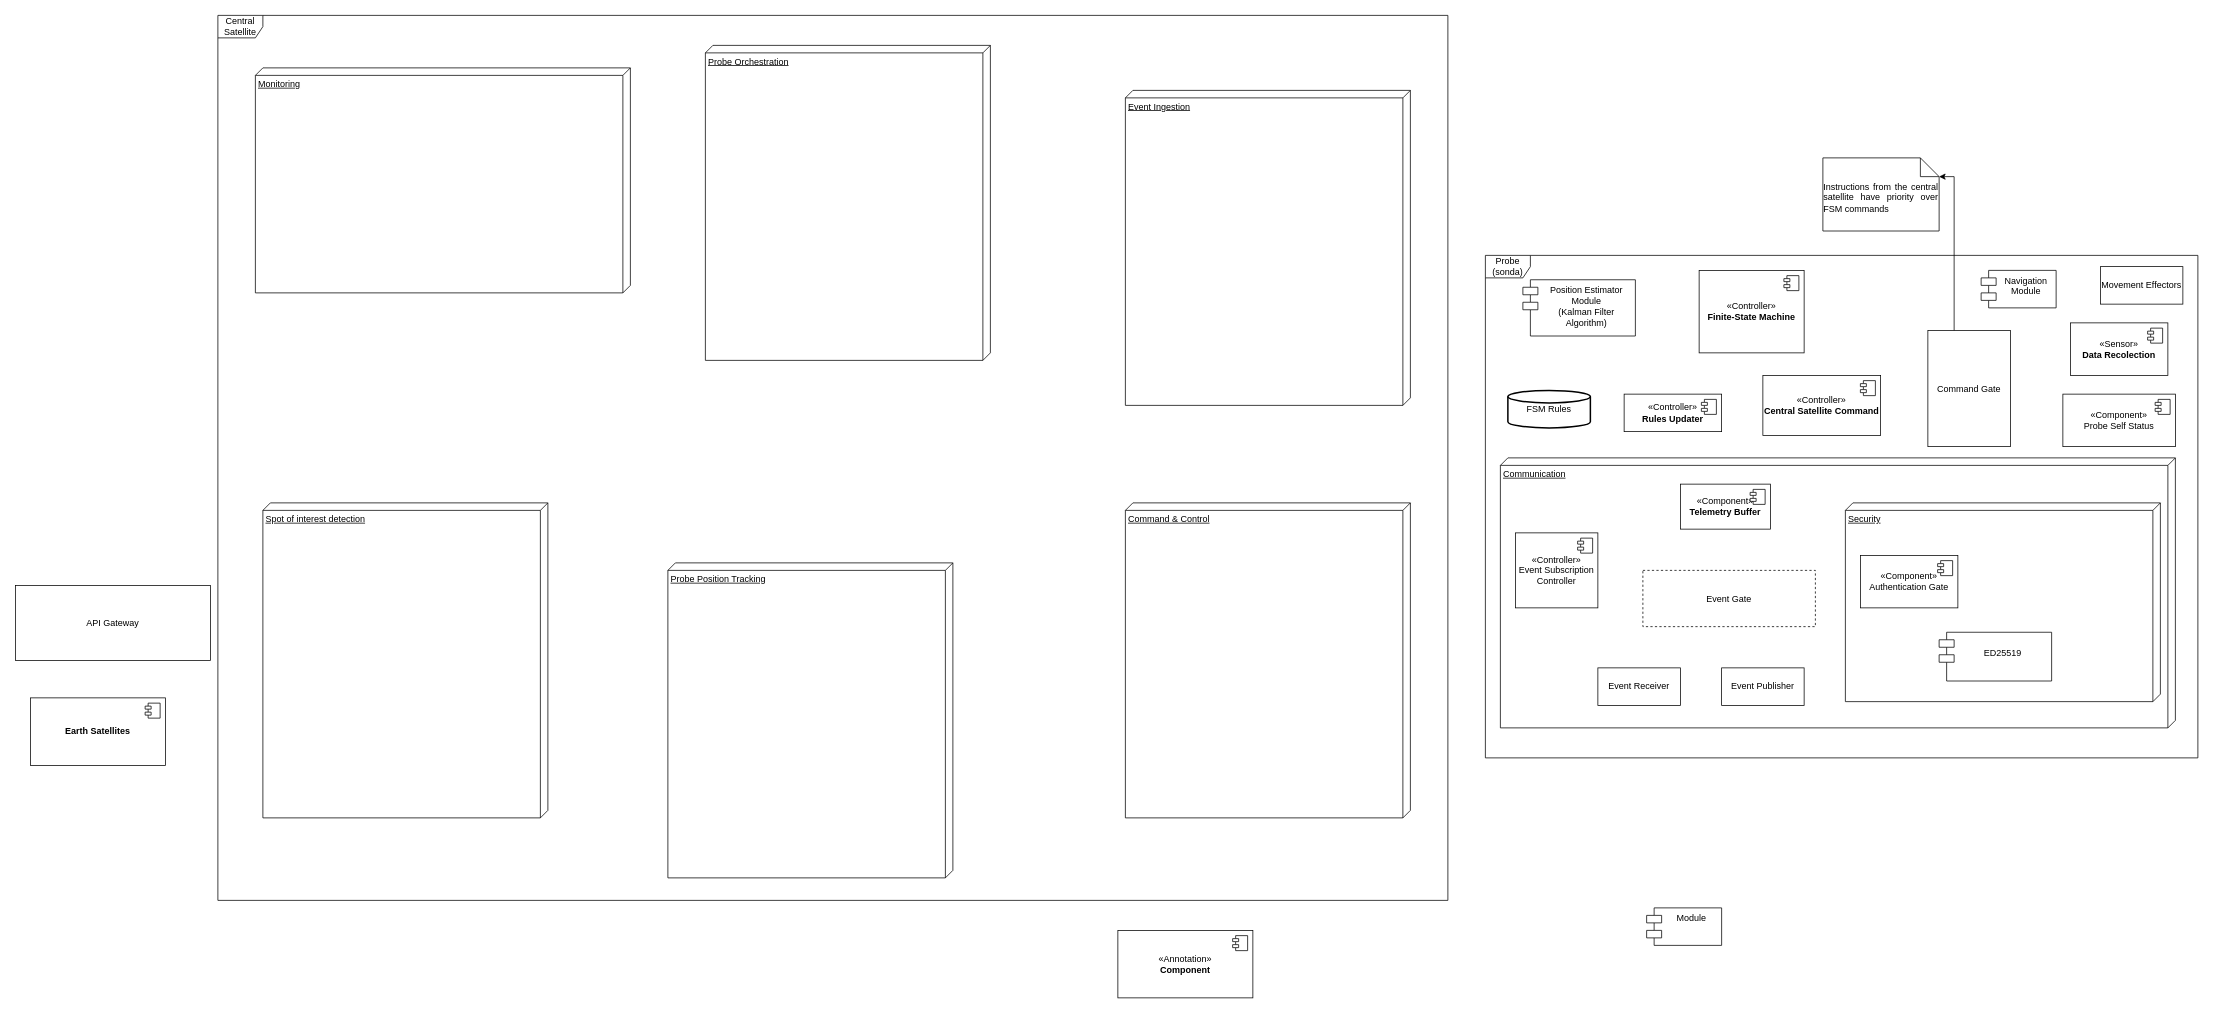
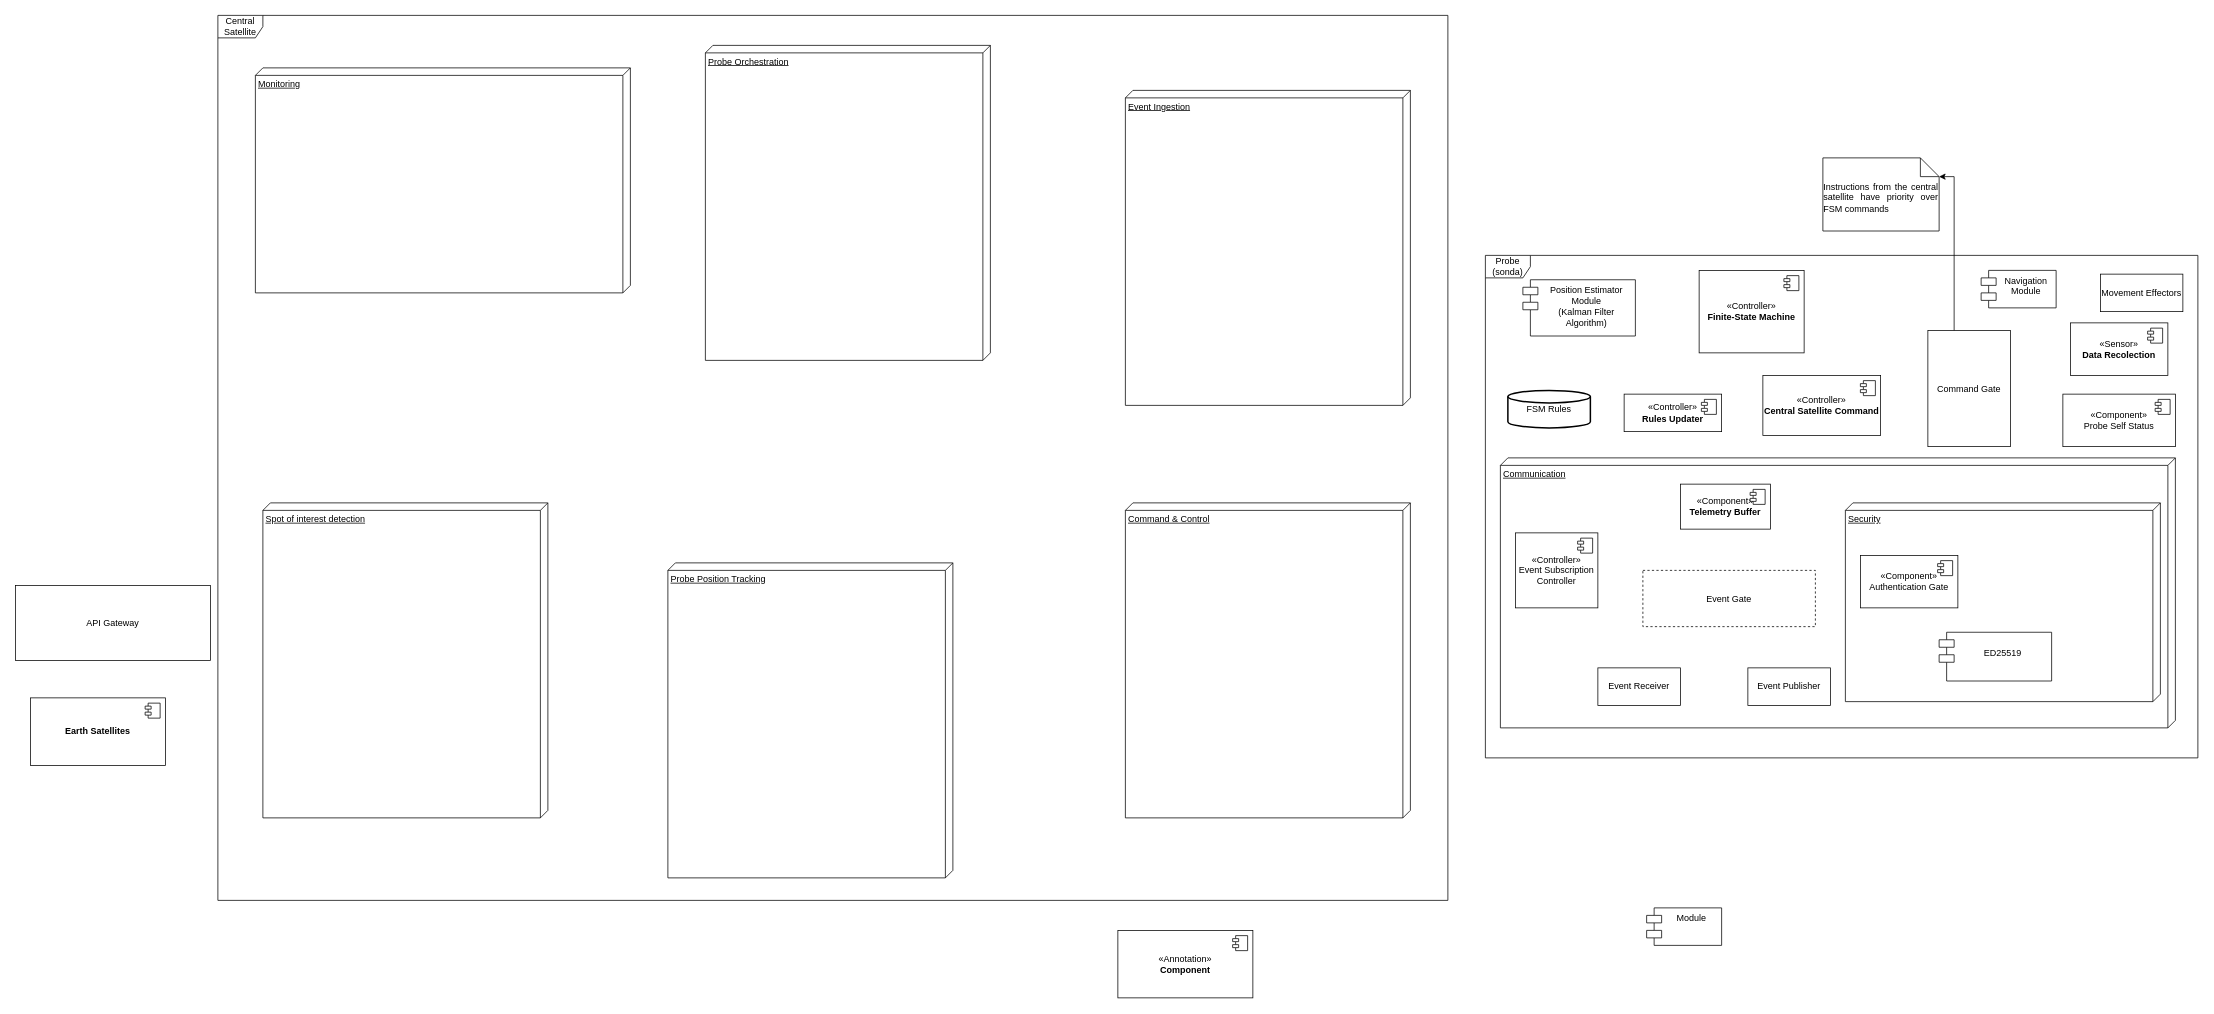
node "Movement Effectors": moved (2142, 285) -> (2142, 293)
node "Event Publisher": moved (1763, 687) -> (1789, 687)
